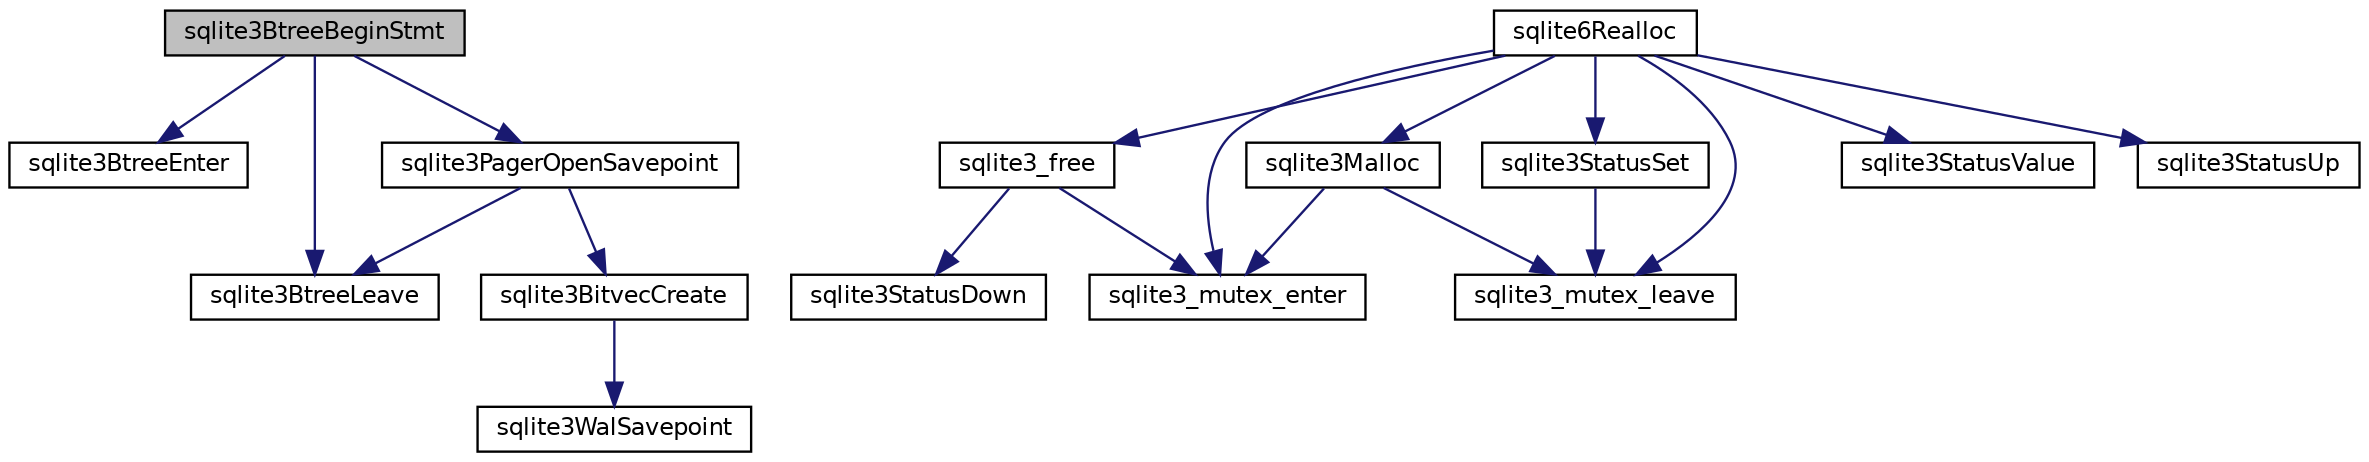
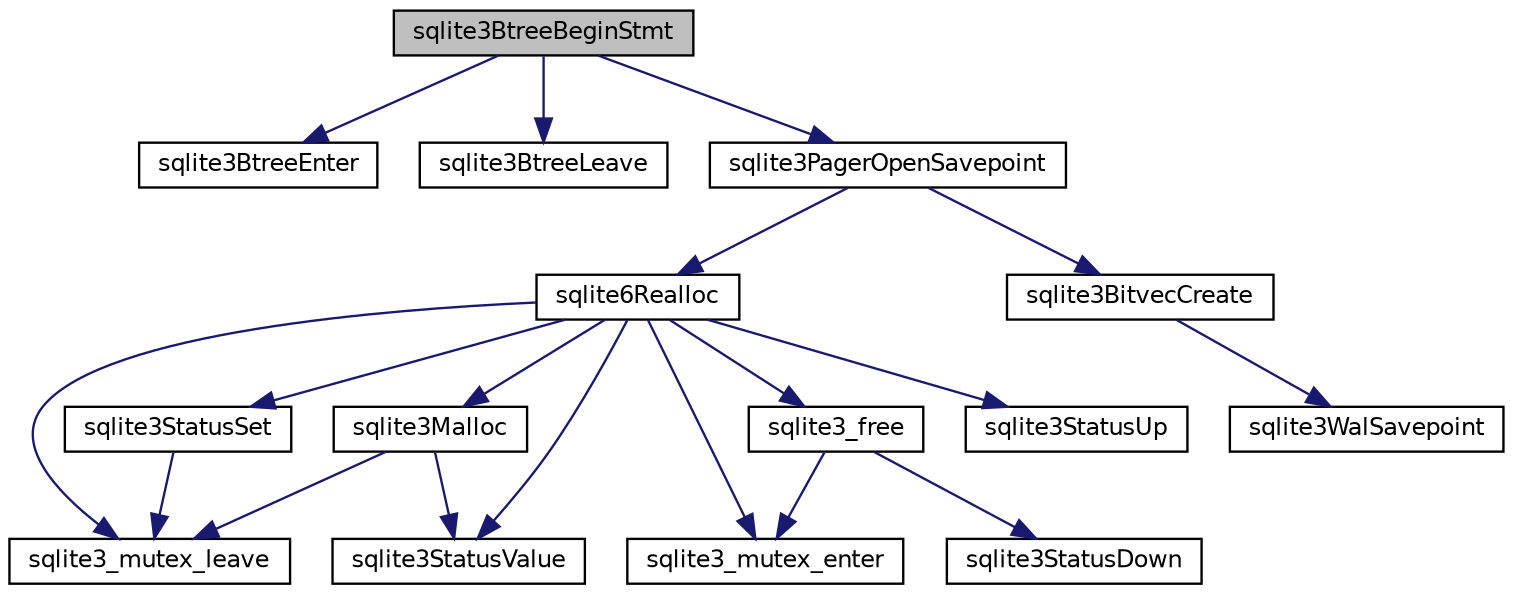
edge "sqlite3Malloc" -> "sqlite3_mutex_enter": now "sqlite3Malloc" -> "sqlite3StatusValue"
edge "sqlite3PagerOpenSavepoint" -> "sqlite3BtreeLeave": now "sqlite3PagerOpenSavepoint" -> "sqlite6Realloc"
